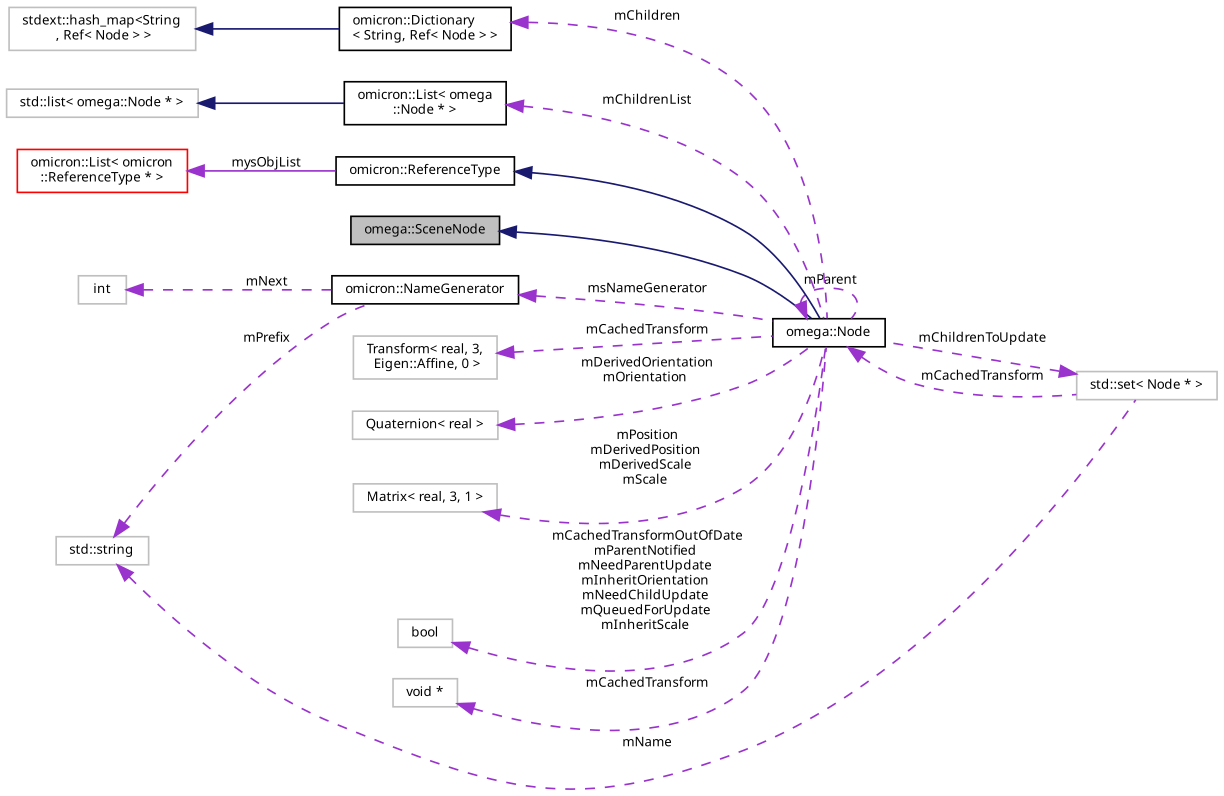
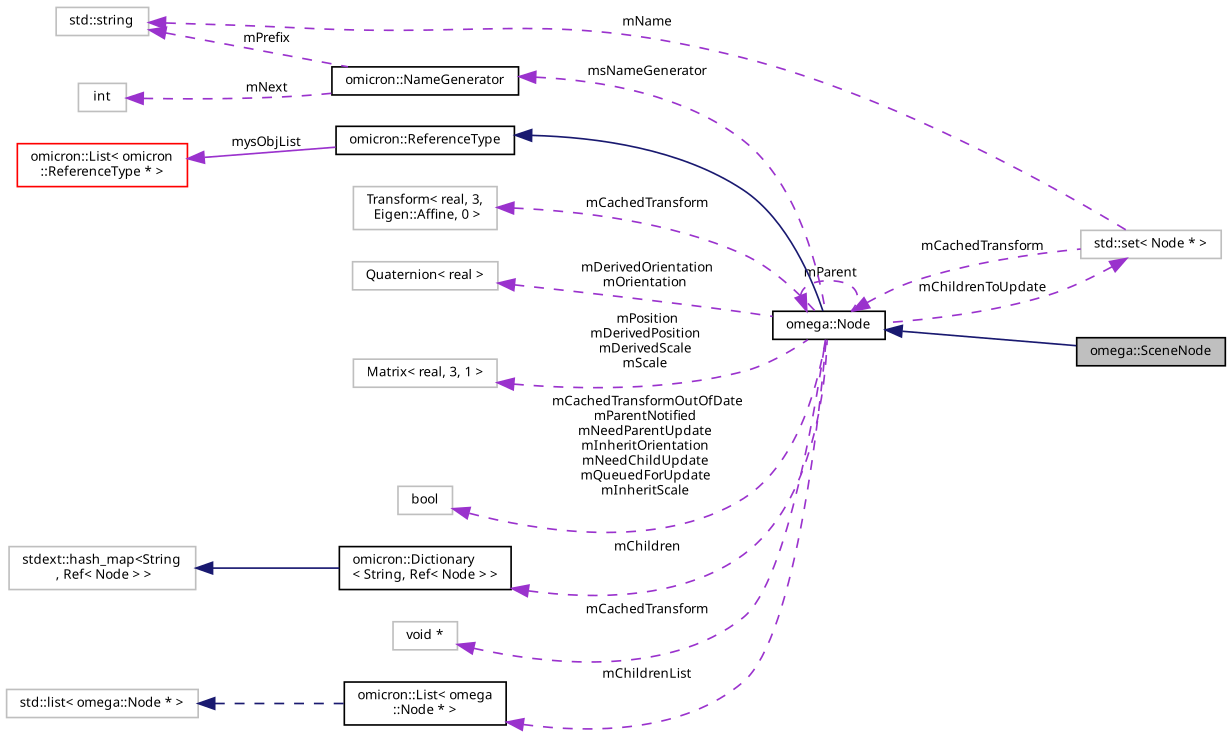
edge "omicron::List< omega ::Node * >" -> "std::list< omega::Node * >": style solid -> dashed
edge "omega::Node" -> "omega::SceneNode": reversed
